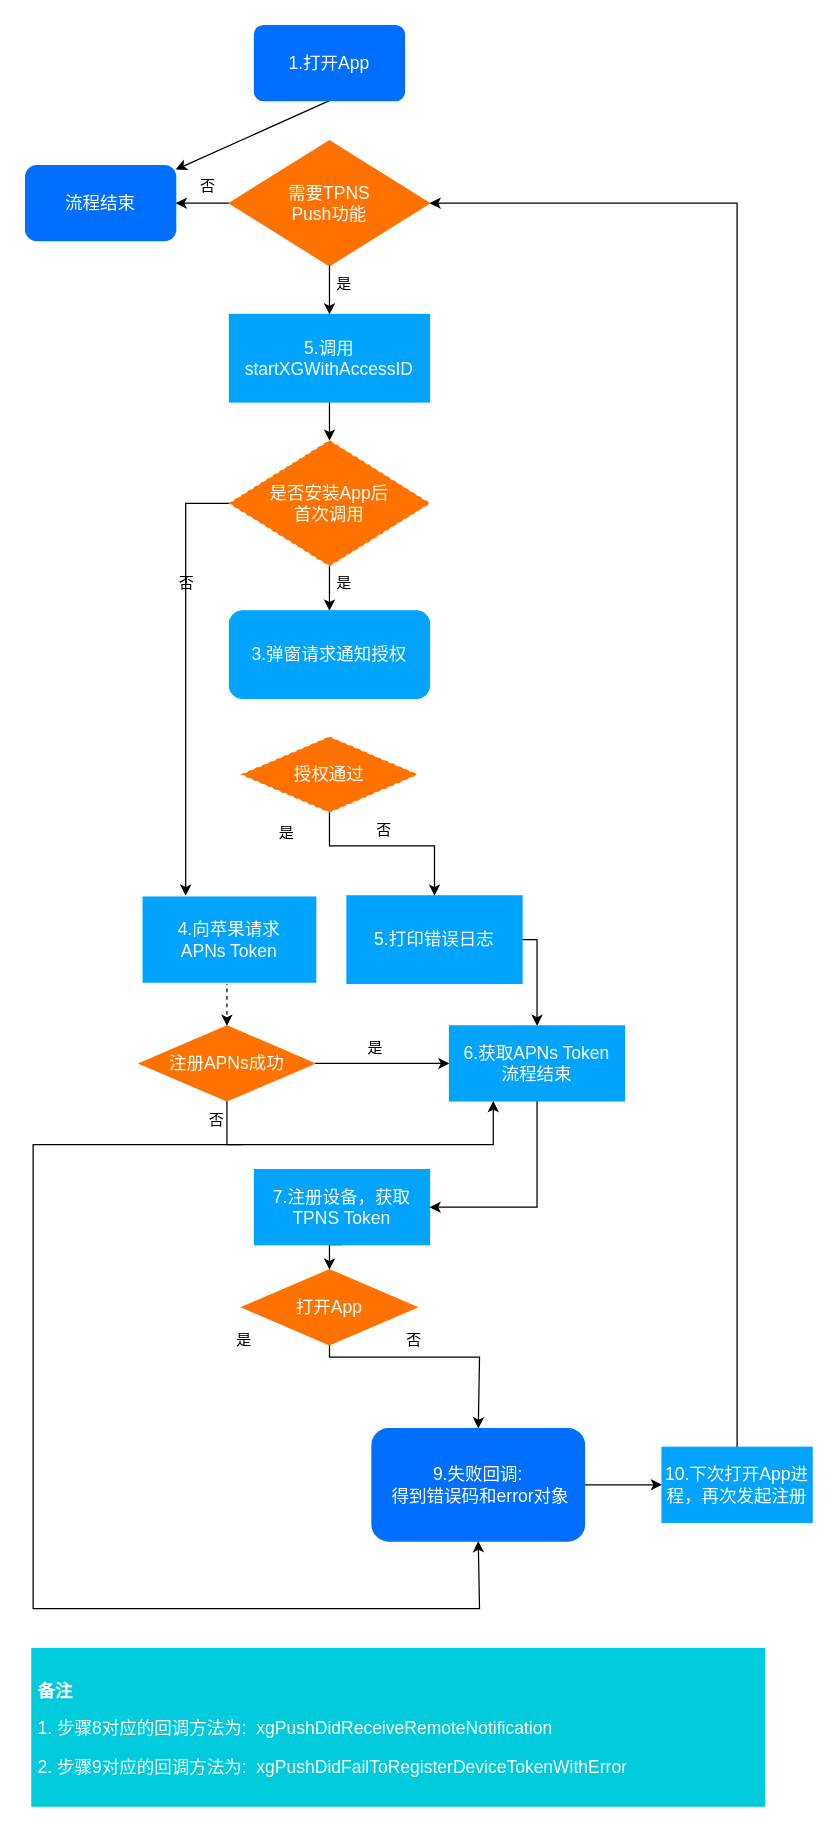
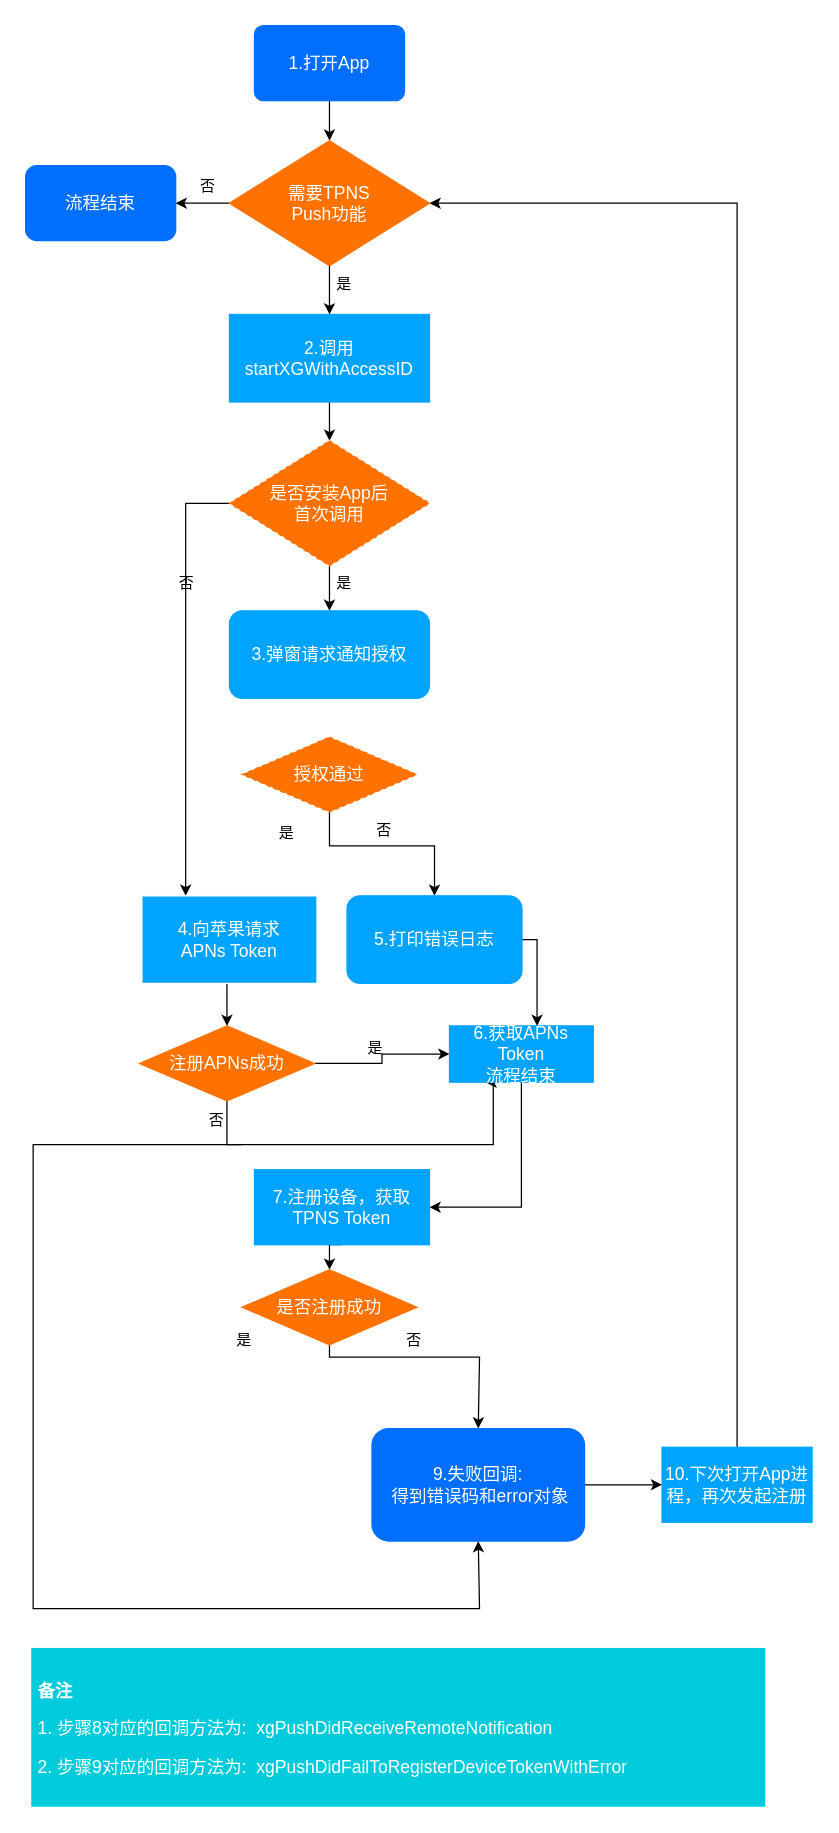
edge "1.打开App" -> "流程结束": now "1.打开App" -> "需要TPNS Push功能"
node "5.调用startXGWithAccessID": label "5.调用startXGWithAccessID" -> "2.调用startXGWithAccessID"
node "5.打印错误日志": shape rectangle -> rounded rectangle
edge "4.向苹果请求 APNs Token" -> "注册APNs成功": style dashed -> solid
node "6.获取APNs Token 流程结束": size 175x75 -> 144x56
node "打开App": label "打开App" -> "是否注册成功"
